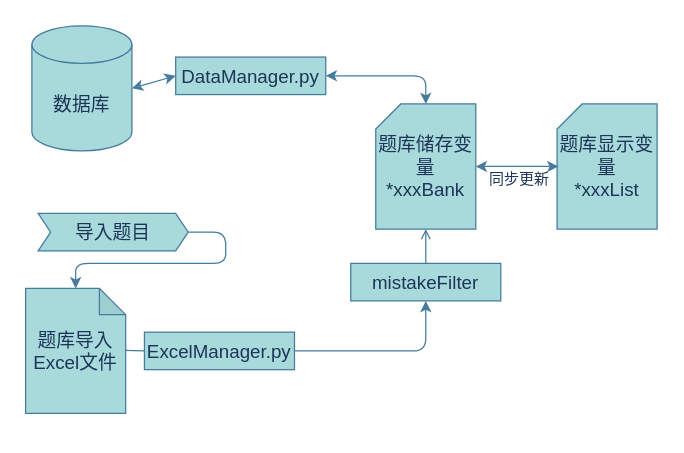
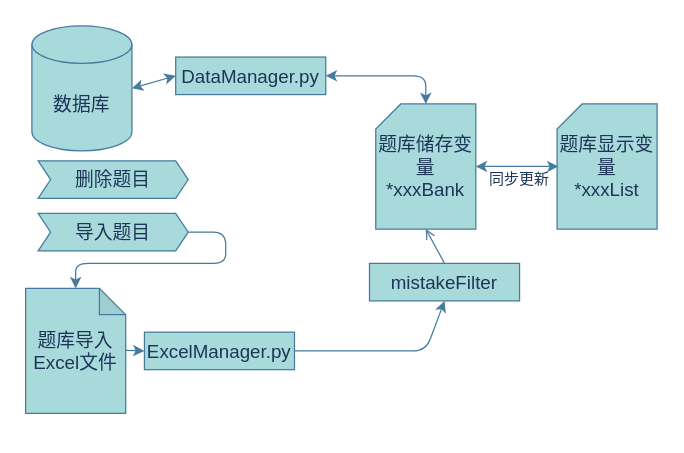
node "删除题目": added
node "mistakeFilter": moved (426, 282) -> (444, 282)
edge "题库导入Excel文件" -- "ExcelManager.py": arrowhead none -> classic
